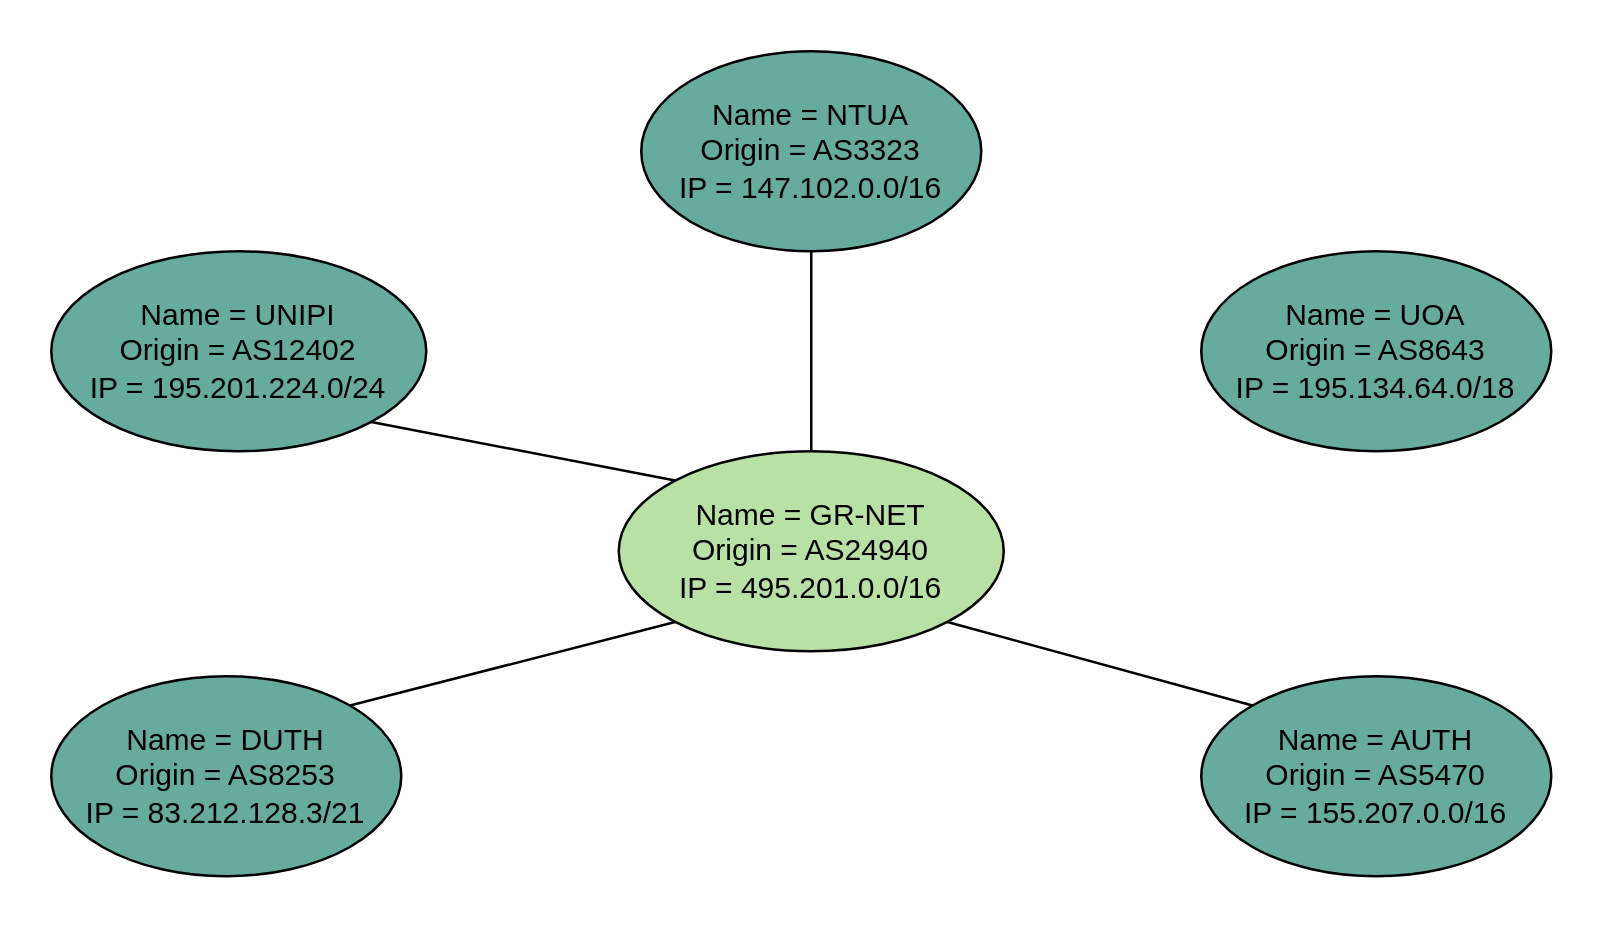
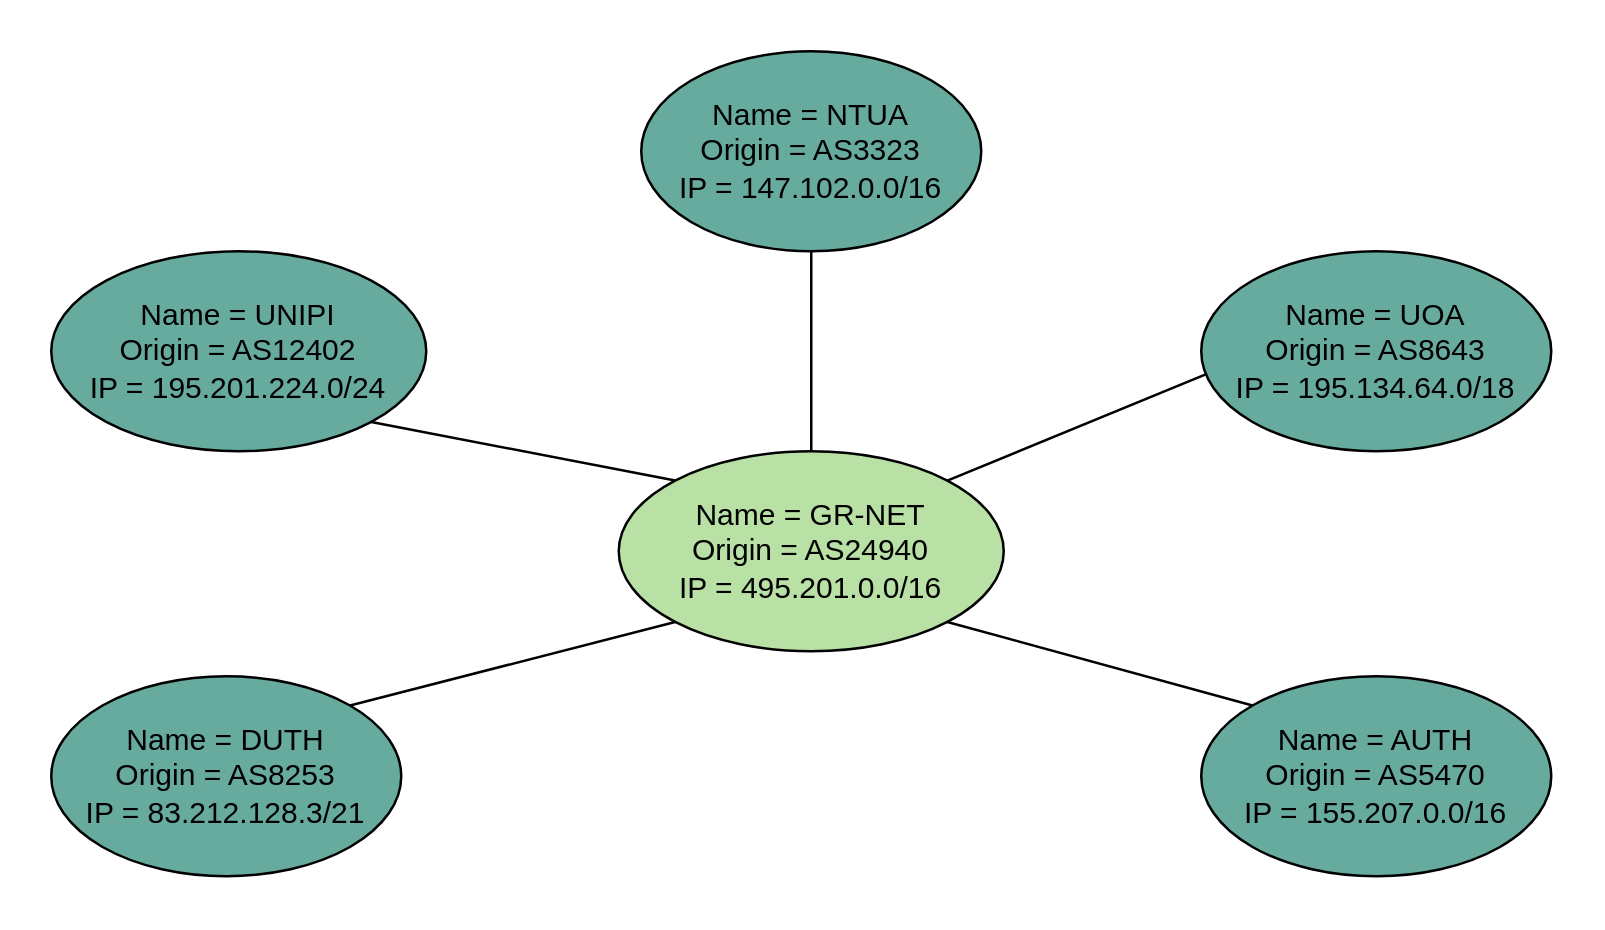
edge "Name = UOAOrigin = AS8643IP = 195.134.64.0/18" -- "Name = GR-NET Origin = AS24940 IP = 495.201.0.0/16": added
